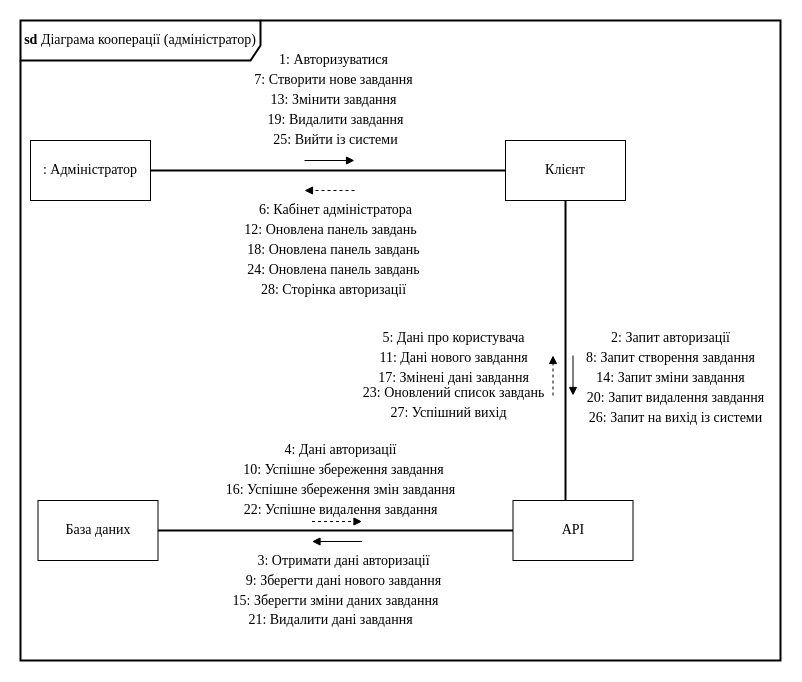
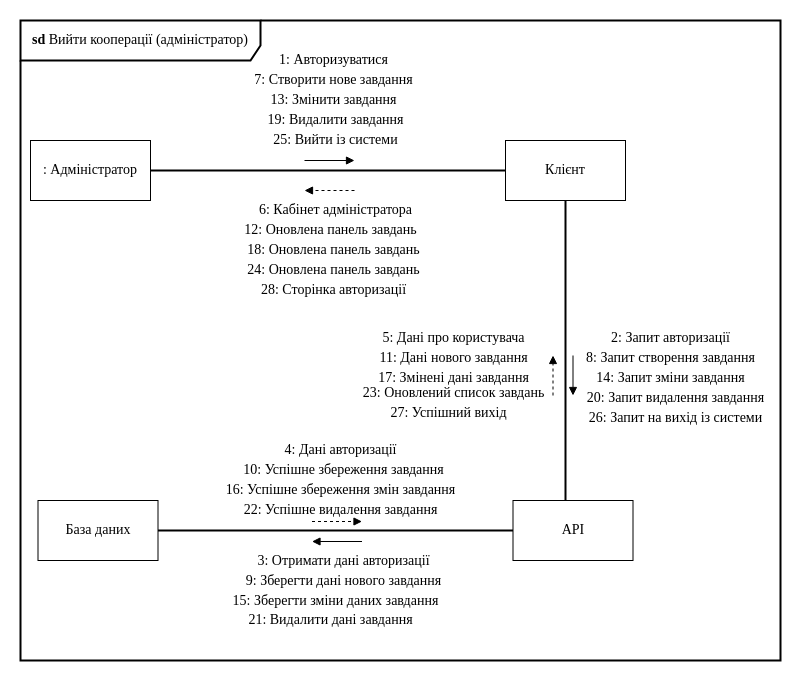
node "sd Діаграма кооперації (адміністратор)": label "sd Діаграма кооперації (адміністратор)" -> "sd Вийти кооперації (адміністратор)"
